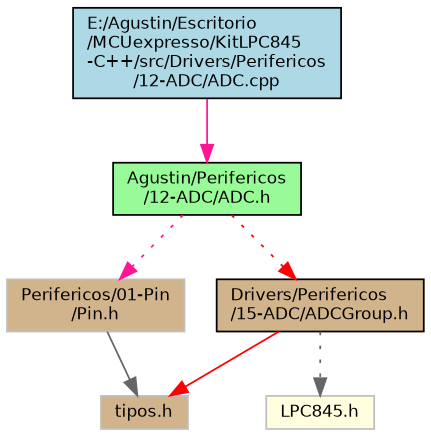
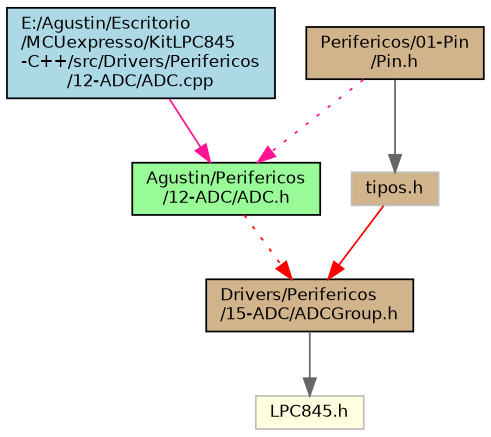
edge "Agustin/Perifericos /12-ADC/ADC.h" -> "Perifericos/01-Pin /Pin.h": reversed
node "Perifericos/01-Pin /Pin.h": color grey75 -> black
edge "Drivers/Perifericos /15-ADC/ADCGroup.h" -> "LPC845.h": style dotted -> solid
edge "Drivers/Perifericos /15-ADC/ADCGroup.h" -> "tipos.h": reversed
